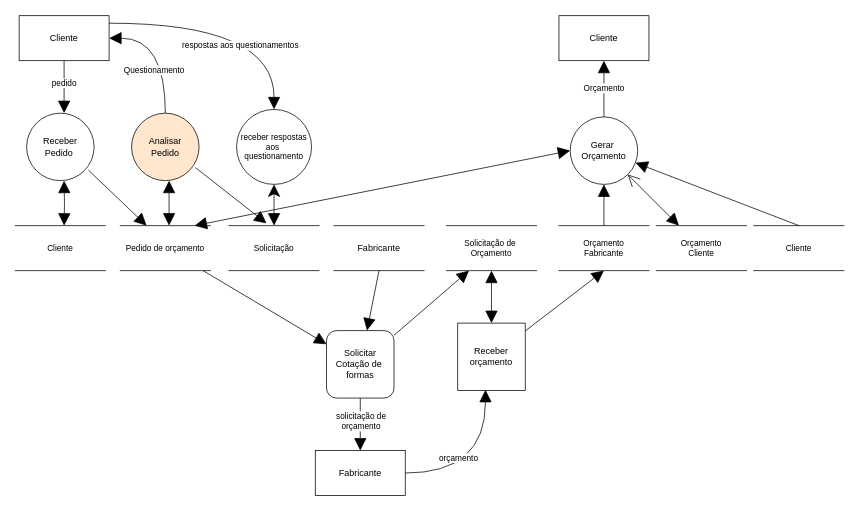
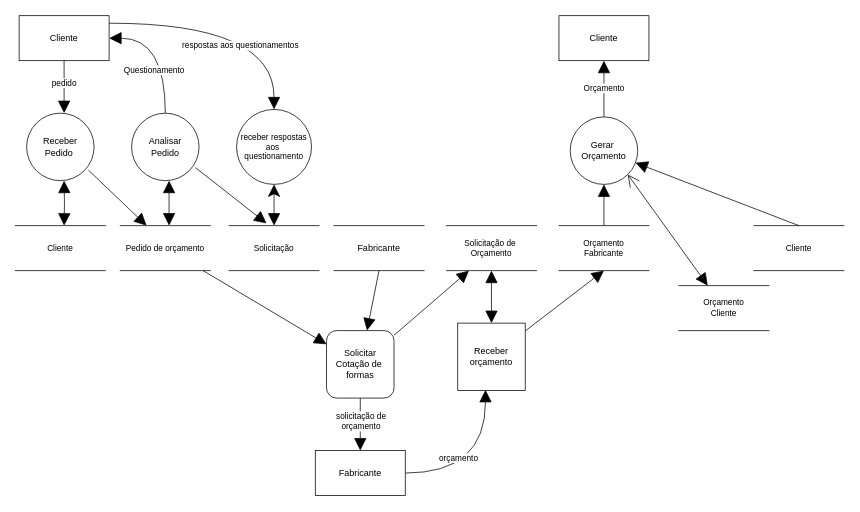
node "Analisar Pedido": fillcolor #ffe6cc -> #ffffff
edge "Gerar Orçamento" -- "Pedido de orçamento": removed
node "Orçamento Cliente": moved (702, 248) -> (724, 308)
